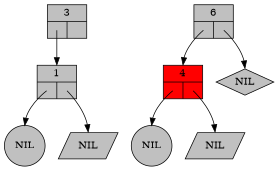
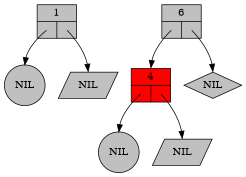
node "3": removed
